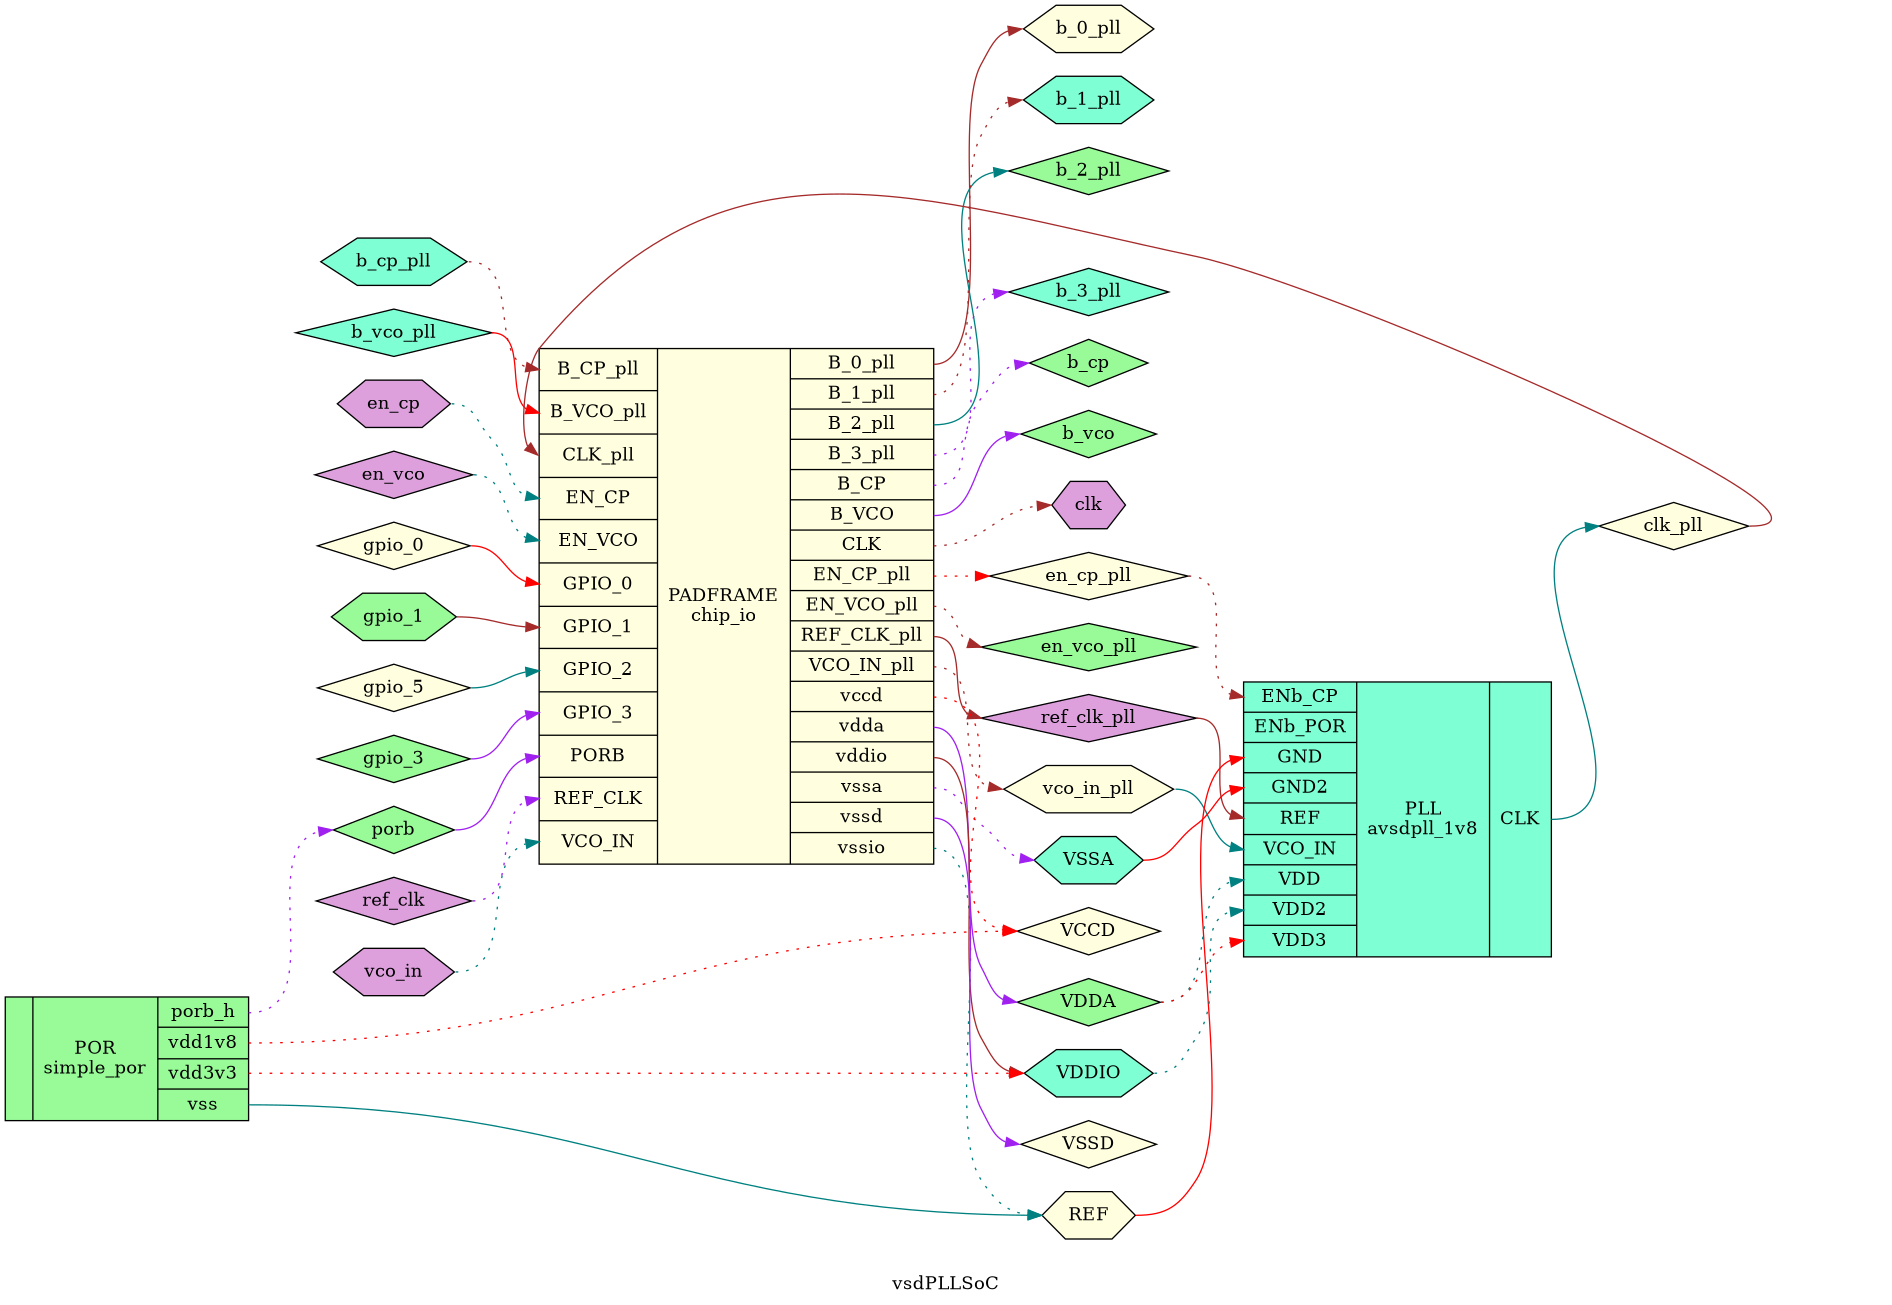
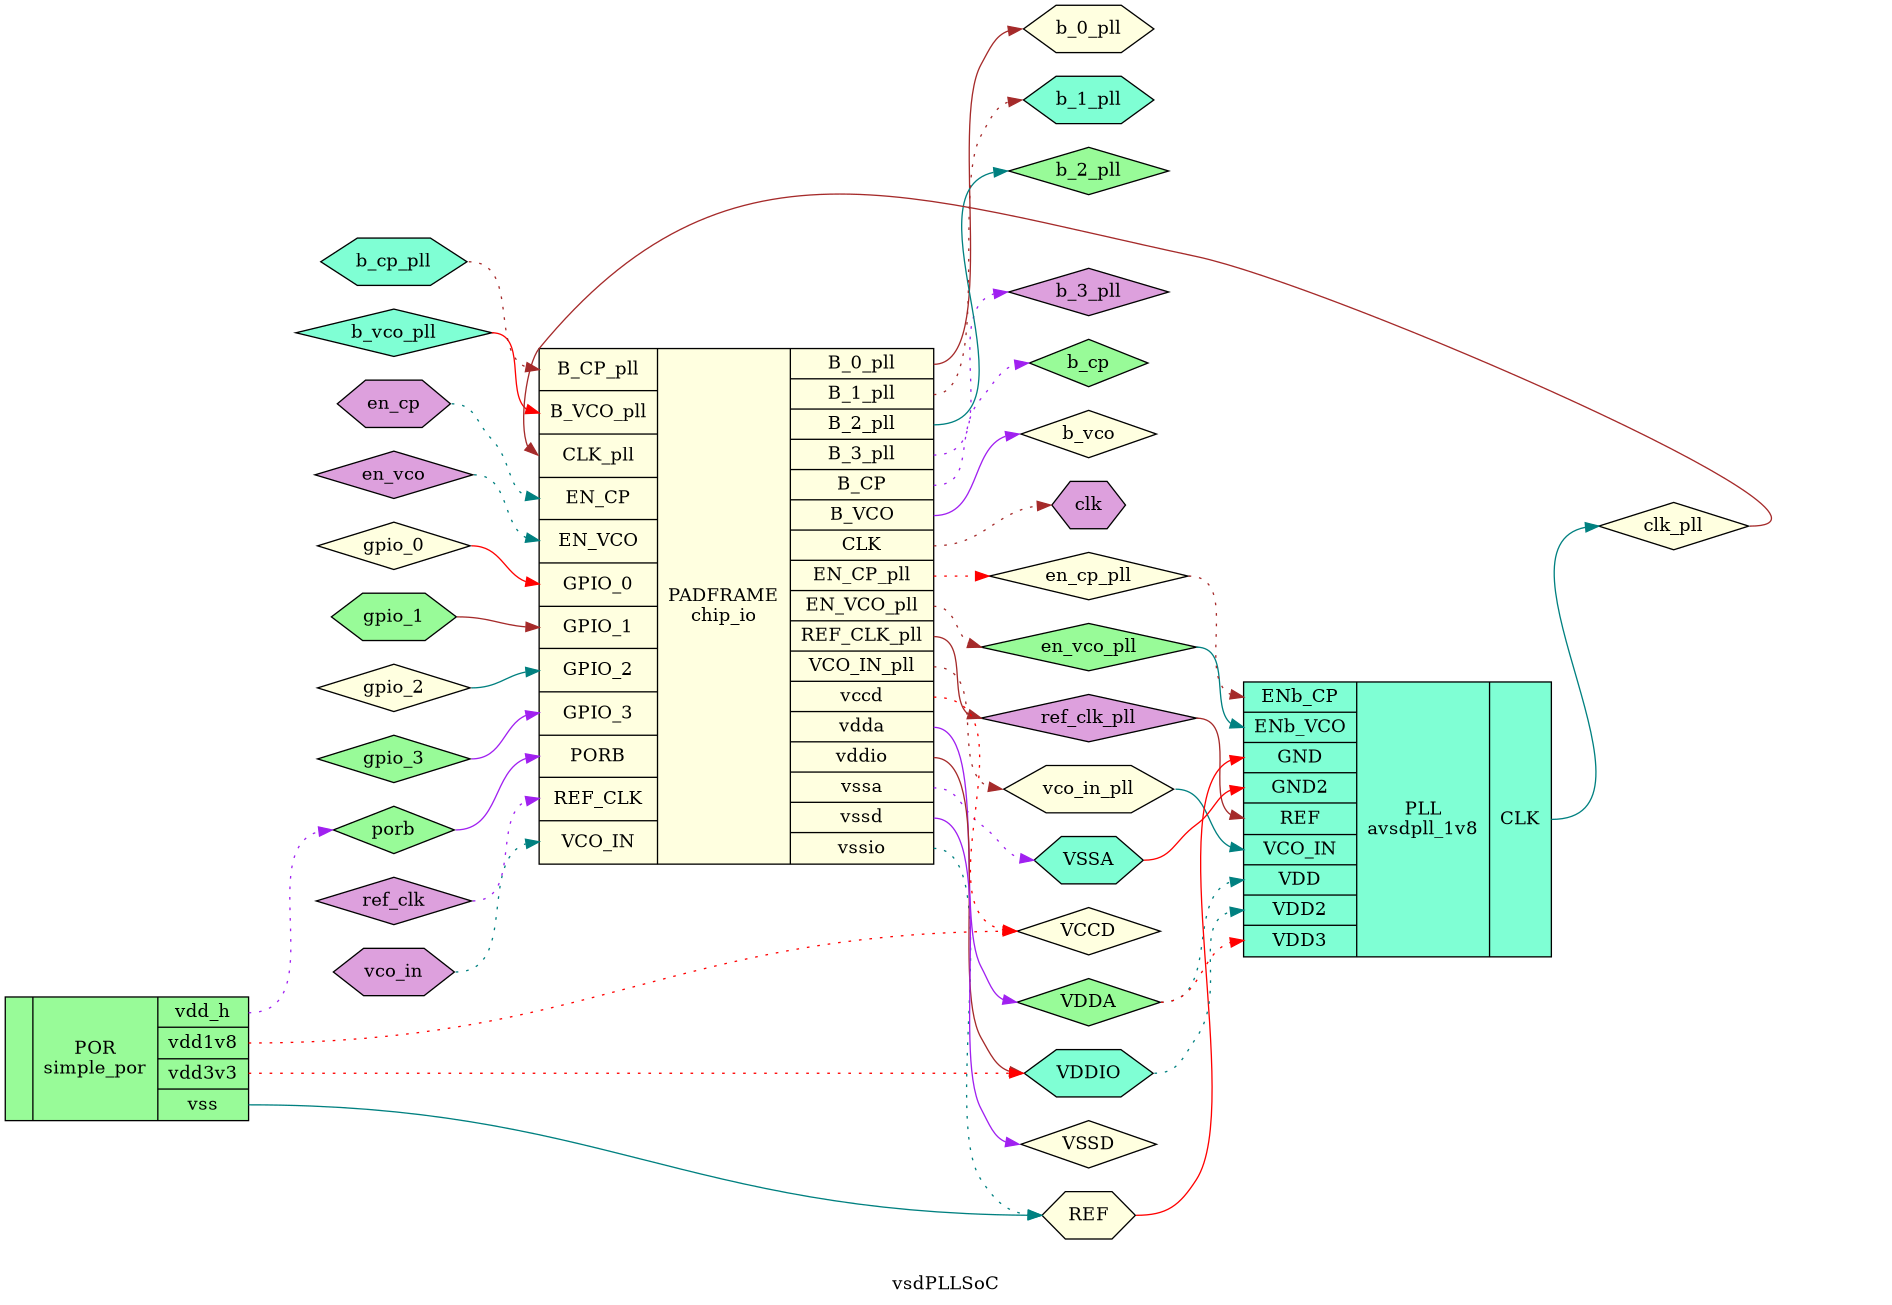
node "b_3_pll": fillcolor aquamarine -> plum
node "b_vco": fillcolor palegreen -> lightyellow
node "gpio_5": label "gpio_5" -> "gpio_2"
edge "en_vco_pll" -> "ENb_CP": added
node "ENb_CP": text "ENb_POR" -> "ENb_VCO"
node "POR": text "porb_h" -> "vdd_h"
